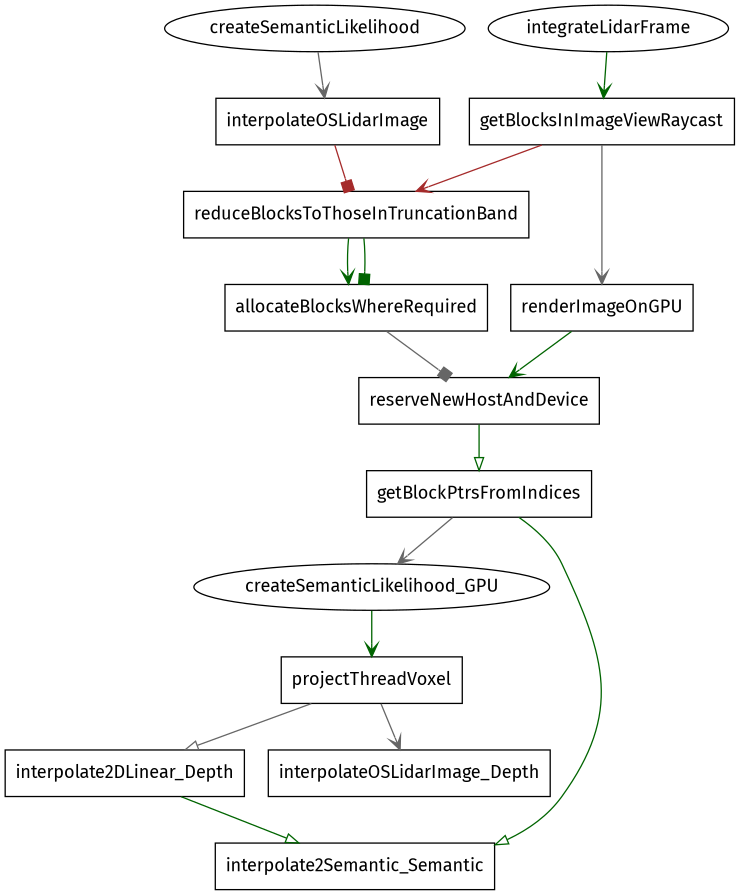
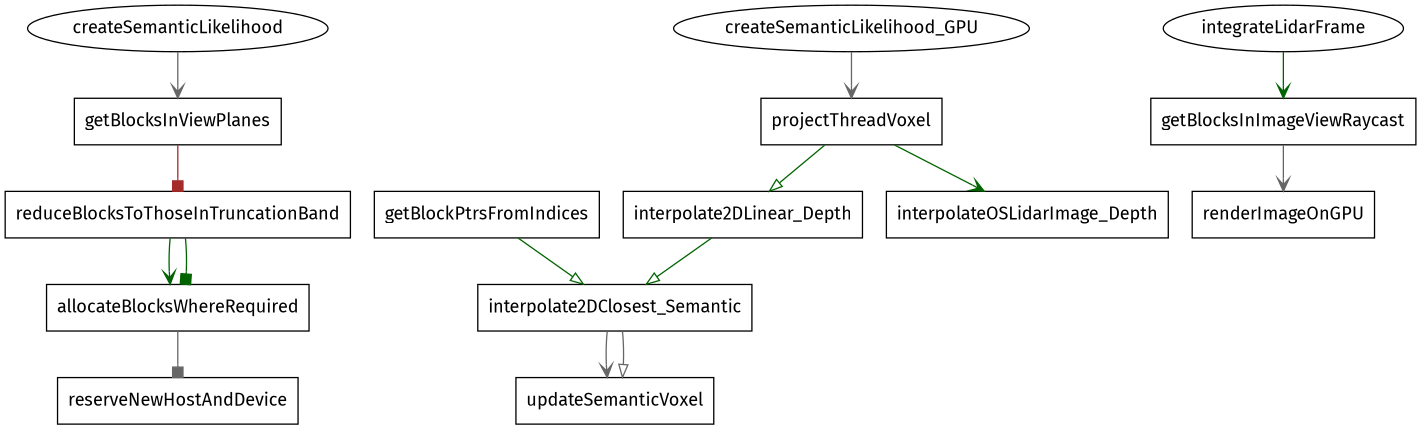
node "interpolateOSLidarImage": label "interpolateOSLidarImage" -> "getBlocksInViewPlanes"
edge "getBlocksInImageViewRaycast" -> "reduceBlocksToThoseInTruncationBand": removed
edge "renderImageOnGPU" -> "reserveNewHostAndDevice": removed
node "updateSemanticVoxel": added
edge "reserveNewHostAndDevice" -> "getBlockPtrsFromIndices": removed
edge "getBlockPtrsFromIndices" -> "createSemanticLikelihood_GPU": removed
edge "createSemanticLikelihood_GPU" -> "projectThreadVoxel": color darkgreen -> gray40
edge "projectThreadVoxel" -> "interpolateOSLidarImage_Depth": color gray40 -> darkgreen
edge "projectThreadVoxel" -> "interpolate2DLinear_Depth": color gray40 -> darkgreen
node "interpolate2Semantic_Semantic": label "interpolate2Semantic_Semantic" -> "interpolate2DClosest_Semantic"
